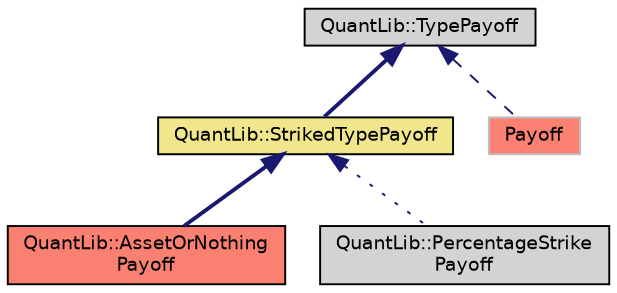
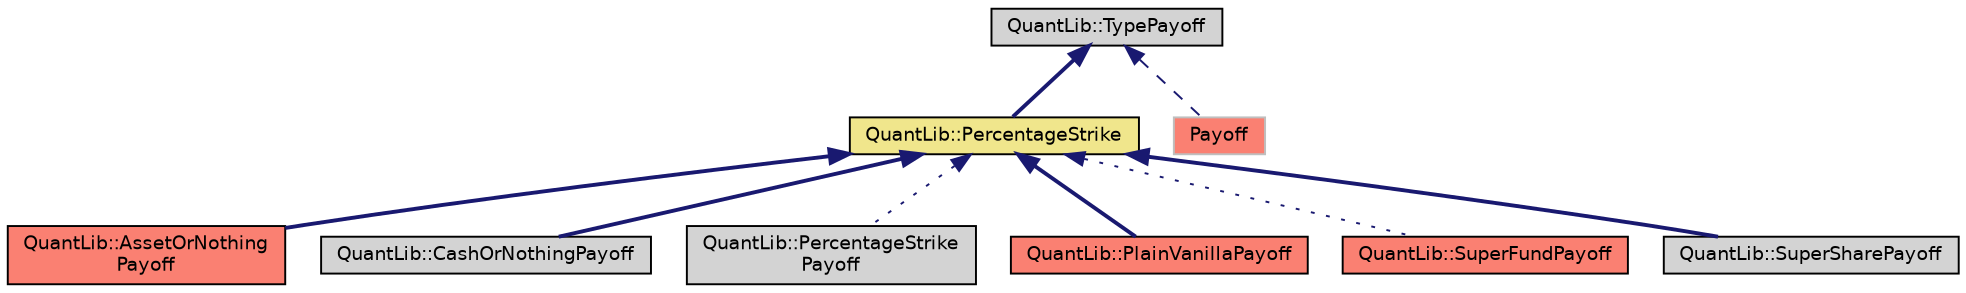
node "QuantLib::StrikedTypePayoff": label "QuantLib::StrikedTypePayoff" -> "QuantLib::PercentageStrike"
node "QuantLib::CashOrNothingPayoff": added
node "QuantLib::PlainVanillaPayoff": added
node "QuantLib::SuperFundPayoff": added
node "QuantLib::SuperSharePayoff": added
